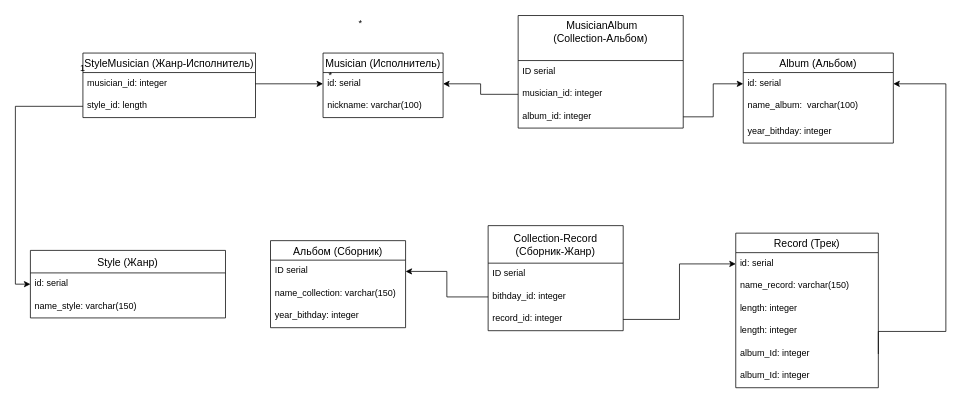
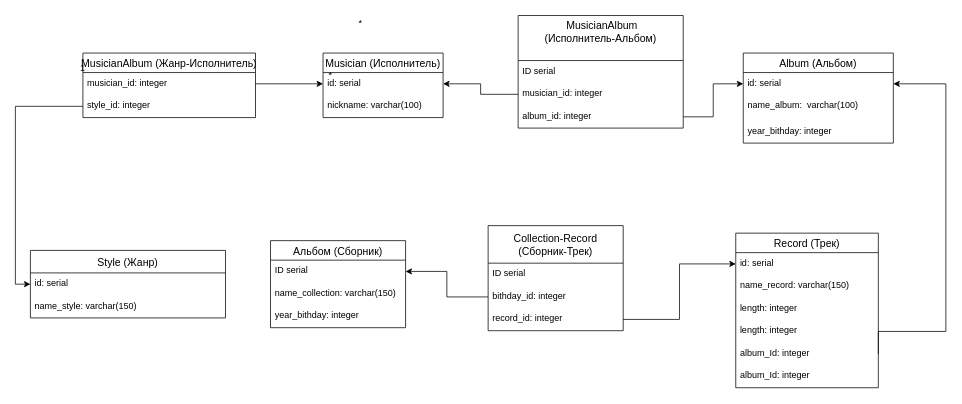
node "MusicianAlbum (Сollection-Альбом)": label "MusicianAlbum (Сollection-Альбом)" -> "MusicianAlbum (Исполнитель-Альбом)"
node "StyleMusician (Жанр-Исполнитель)": label "StyleMusician (Жанр-Исполнитель)" -> "MusicianAlbum (Жанр-Исполнитель)"
node "style_id: length": label "style_id: length" -> "style_id: integer"
node "Сollection-Record (Сборник-Жанр)": label "Сollection-Record (Сборник-Жанр)" -> "Сollection-Record (Сборник-Трек)"
